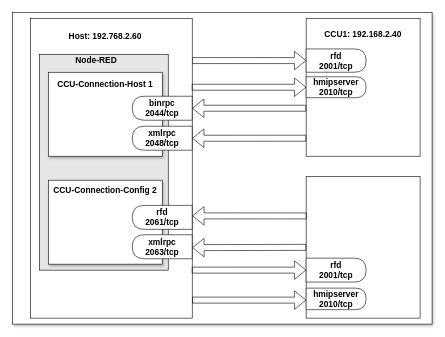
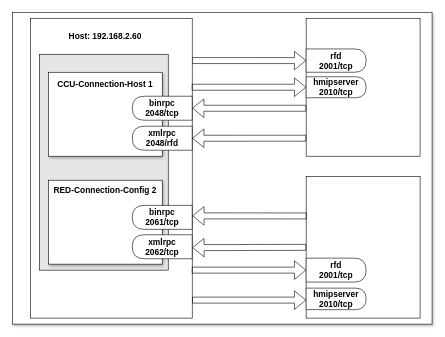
node "CCU1: 192.168.2.40": removed
node "Host: 192.768.2.60": label "Host: 192.768.2.60" -> "Host: 192.168.2.60"
node "Node-RED": removed
node "binrpc 2044/tcp": label "binrpc 2044/tcp" -> "binrpc 2048/tcp"
node "xmlrpc 2048/tcp": label "xmlrpc 2048/tcp" -> "xmlrpc 2048/rfd"
node "CCU-Connection-Config 2": label "CCU-Connection-Config 2" -> "RED-Connection-Config 2"
node "rfd 2061/tcp": label "rfd 2061/tcp" -> "binrpc 2061/tcp"
node "xmlrpc 2063/tcp": label "xmlrpc 2063/tcp" -> "xmlrpc 2062/tcp"
